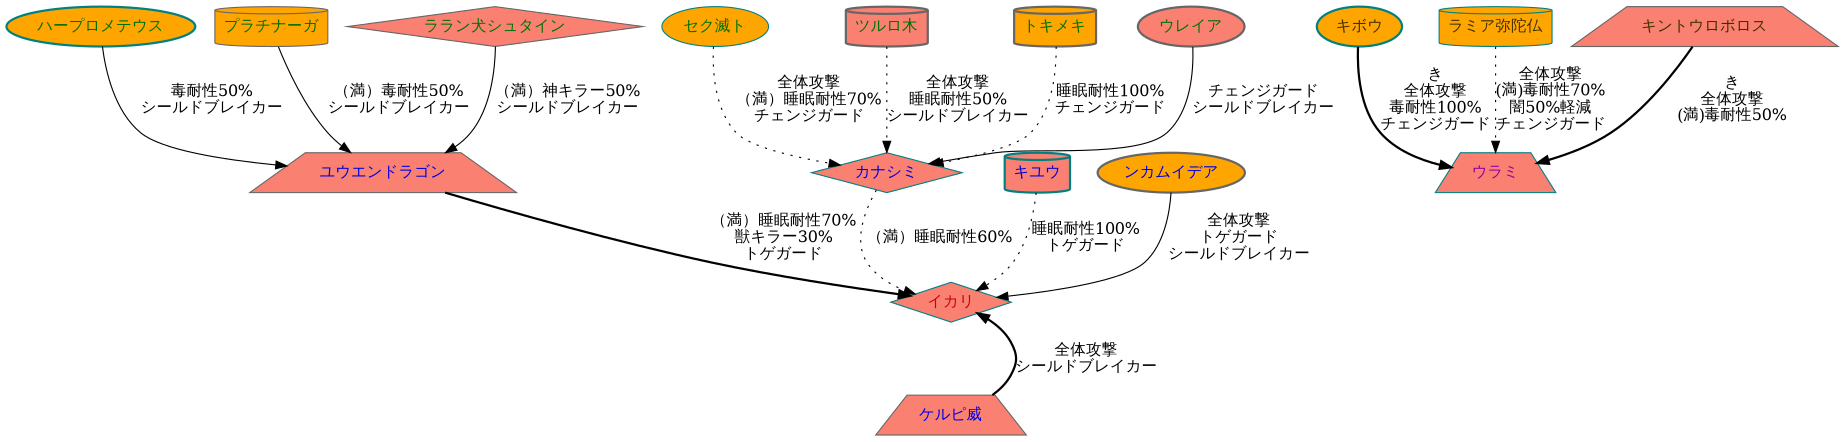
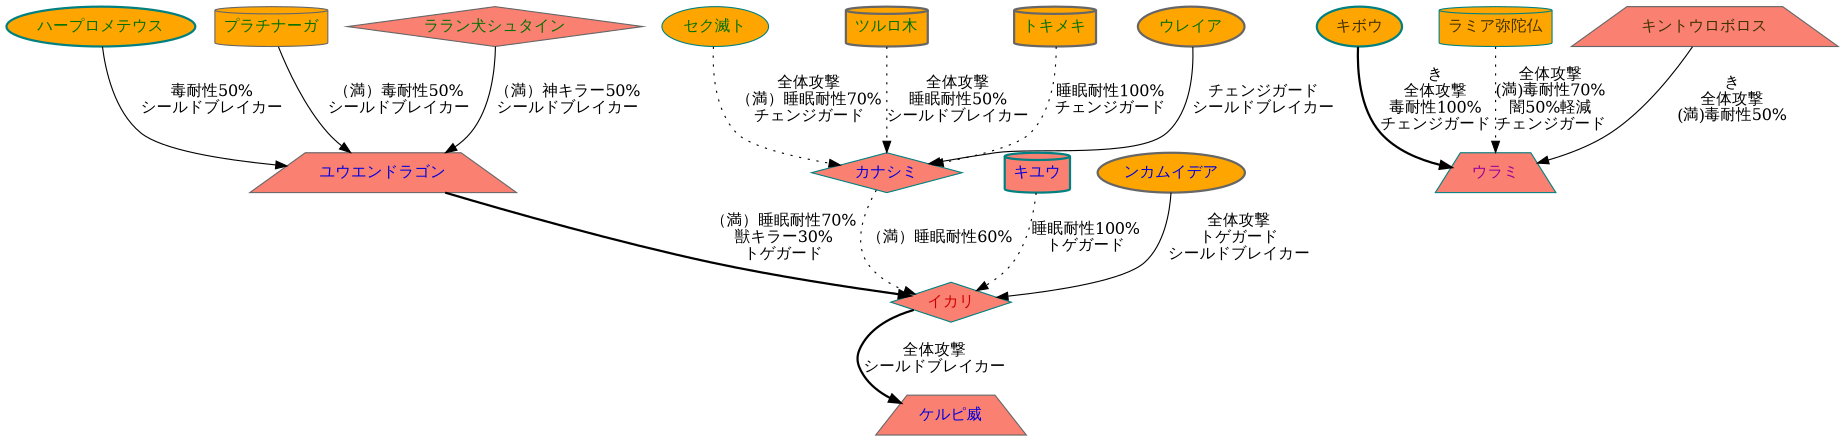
node "ツルロ木": fillcolor salmon -> orange
node "ウレイア": fillcolor salmon -> orange
edge "キントウロボロス" -> "ウラミ": style bold -> solid
edge "ケルピ威" -> "イカリ": reversed
